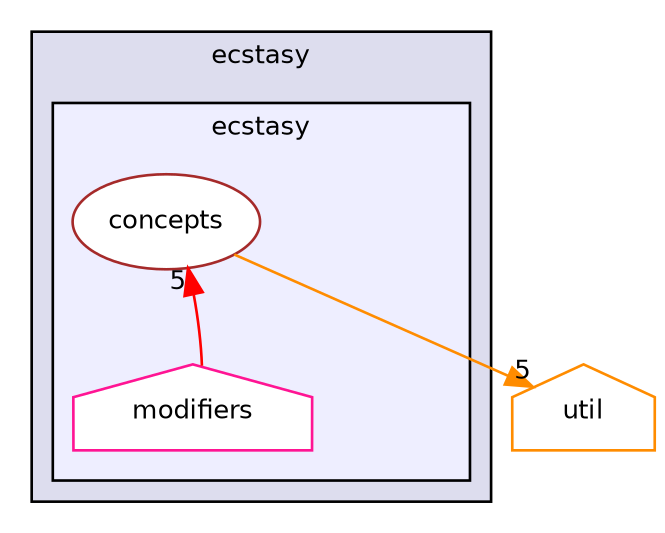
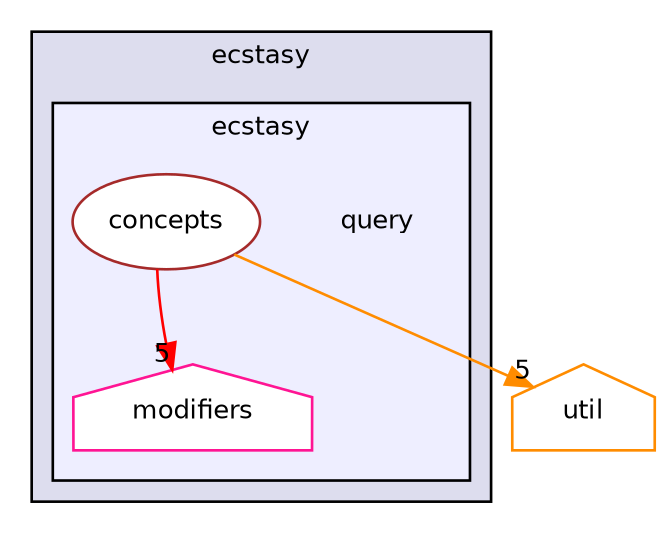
node "query": added
edge "modifiers" -> "concepts": reversed
